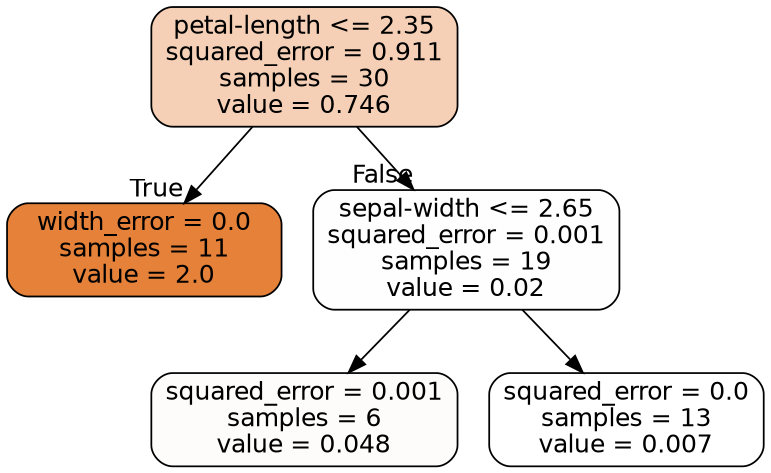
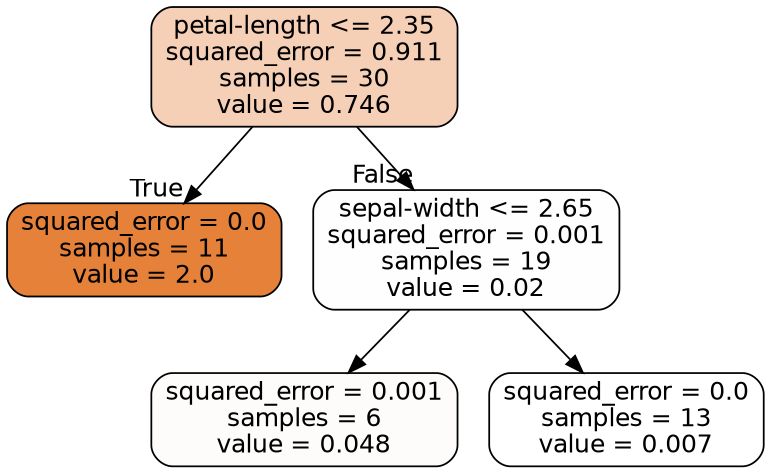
node "width_error = 0.0 samples = 11 value = 2.0": label "width_error = 0.0 samples = 11 value = 2.0" -> "squared_error = 0.0 samples = 11 value = 2.0"
